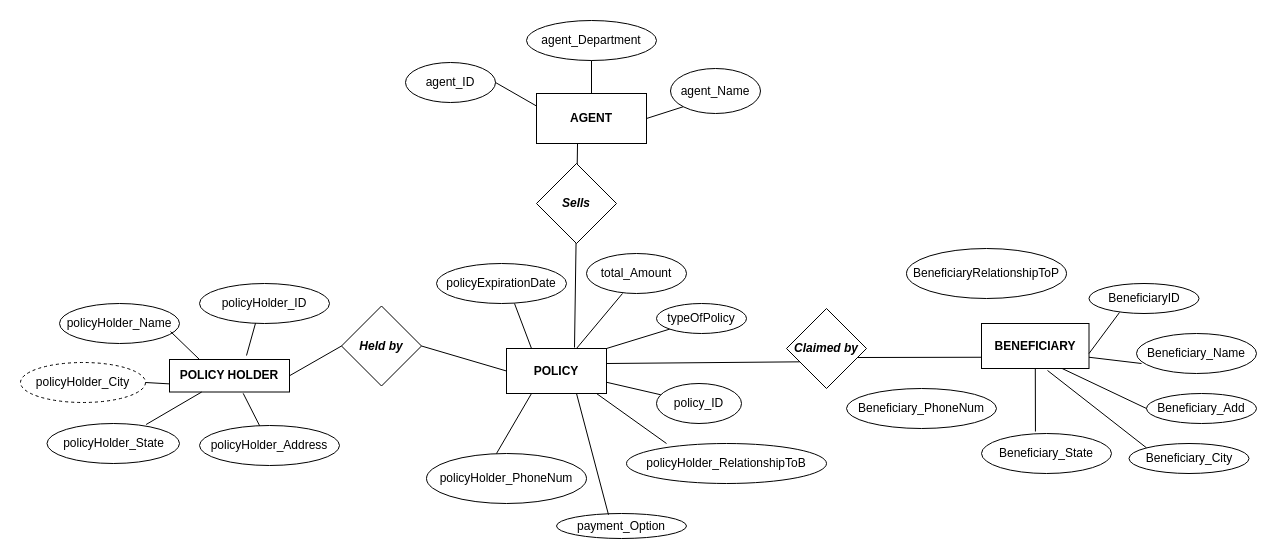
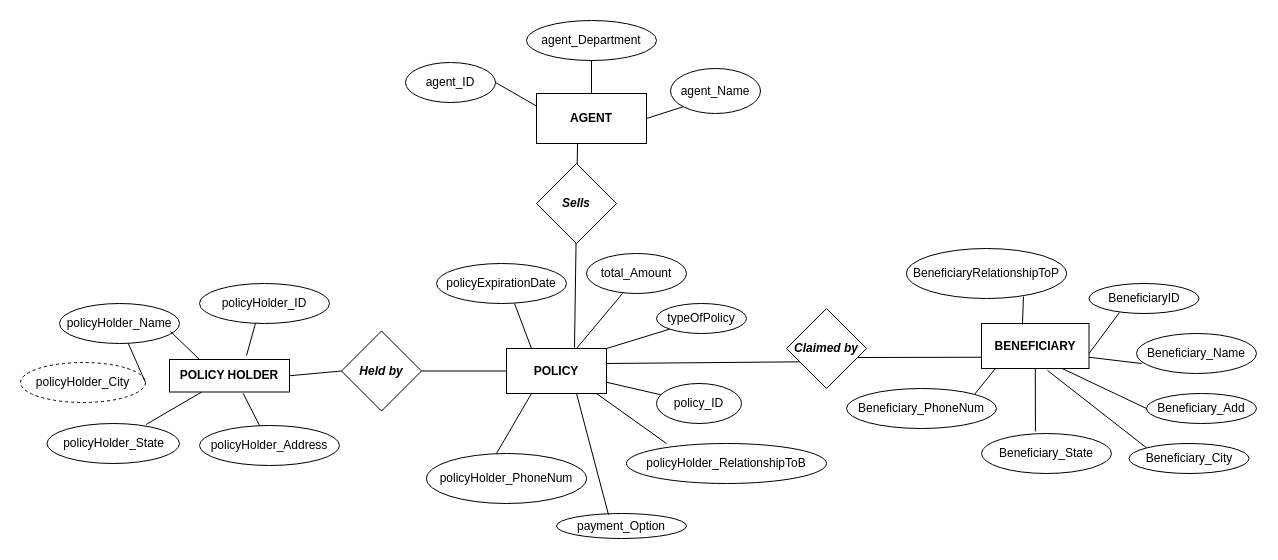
edge "BeneficiaryRelationshipToP" -- "BENEFICIARY": added
node "Held by": moved (382, 346) -> (382, 371)
edge "BENEFICIARY" -- "Beneficiary_PhoneNum": added
edge "POLICY HOLDER" -- "policyHolder_City": now "policyHolder_Name" -- "policyHolder_City"
